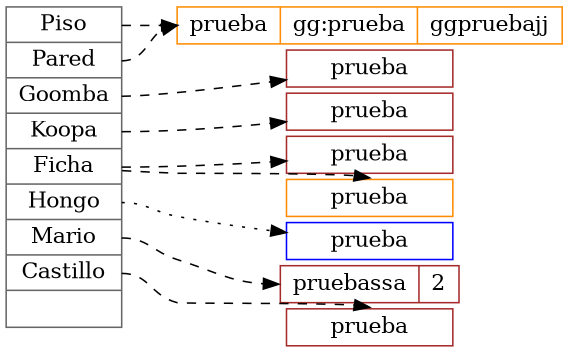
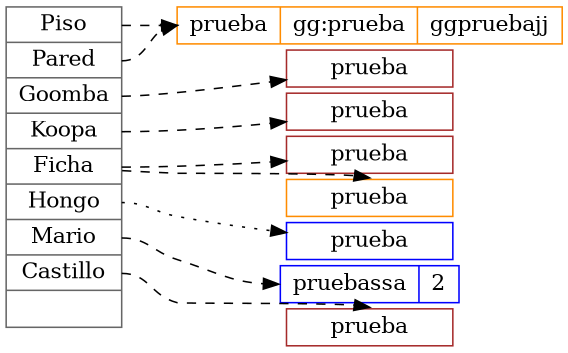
node "pruebassa": color brown -> blue
